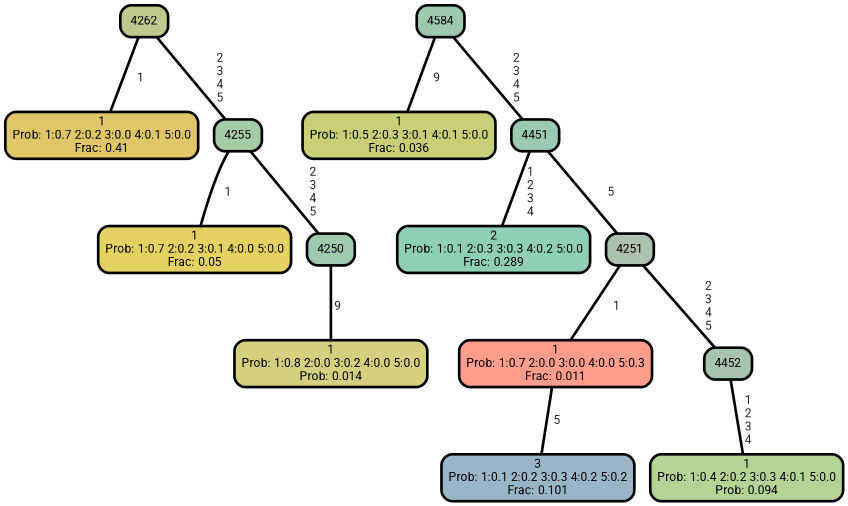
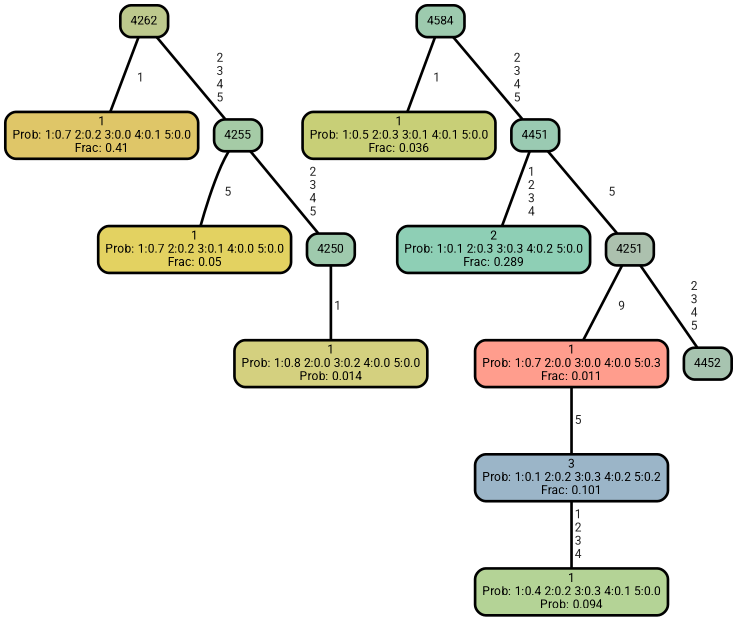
edge "4584" -- "1 Prob: 1:0.5 2:0.3 3:0.1 4:0.1 5:0.0 Frac: 0.036": label " 9" -> " 1"
edge "4255" -- "1 Prob: 1:0.7 2:0.2 3:0.1 4:0.0 5:0.0 Frac: 0.05": label " 1" -> " 5"
edge "4250" -- "1 Prob: 1:0.8 2:0.0 3:0.2 4:0.0 5:0.0 Prob: 0.014": label " 9" -> " 1"
edge "4251" -- "1 Prob: 1:0.7 2:0.0 3:0.0 4:0.0 5:0.3 Frac: 0.011": label " 1" -> " 9"
edge "4452" -- "1 Prob: 1:0.4 2:0.2 3:0.3 4:0.1 5:0.0 Prob: 0.094": now "3 Prob: 1:0.1 2:0.2 3:0.3 4:0.2 5:0.2 Frac: 0.101" -- "1 Prob: 1:0.4 2:0.2 3:0.3 4:0.1 5:0.0 Prob: 0.094"
